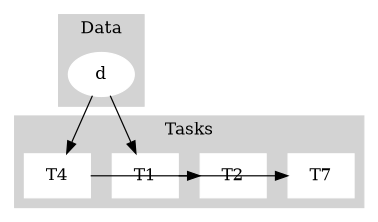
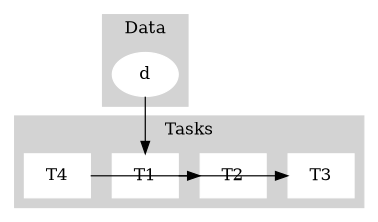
edge "d" -> "T4": removed
node "T7": label "T7" -> "T3"
